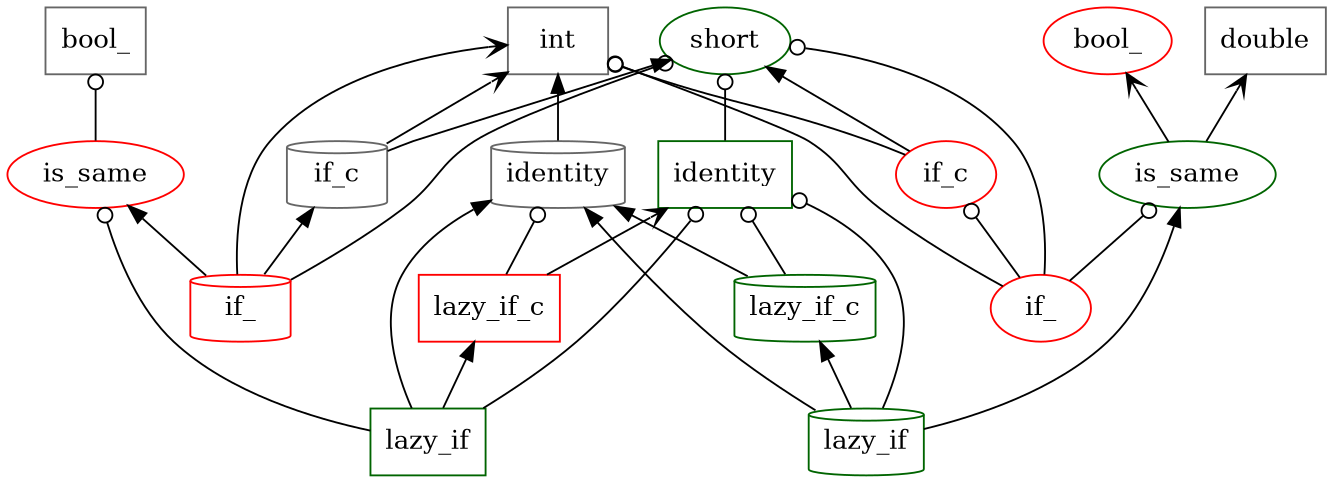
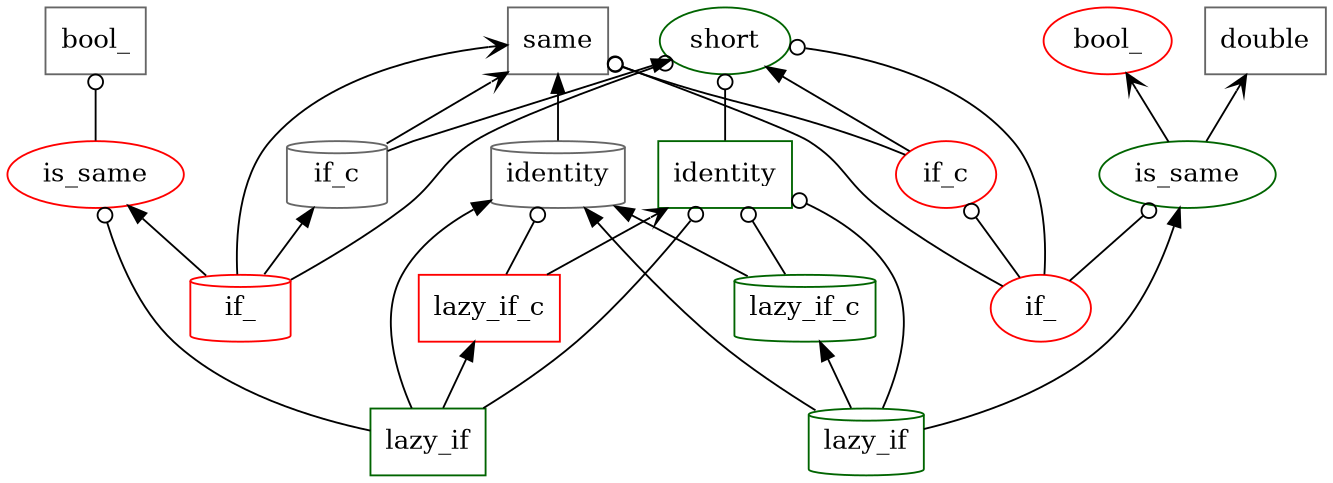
node "int": label "int" -> "same"
